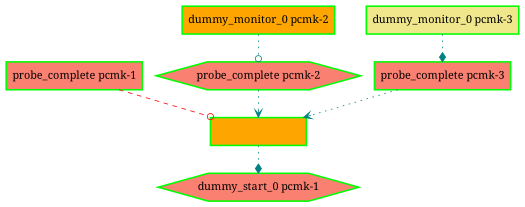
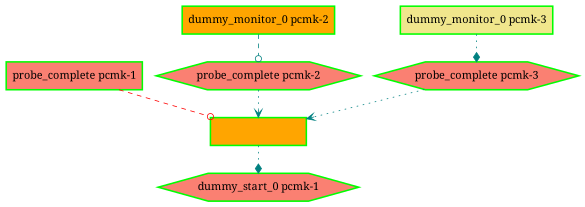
edge "dummy_monitor_0 pcmk-2" -> "probe_complete pcmk-2": style dotted -> dashed
node "probe_complete pcmk-3": shape box -> hexagon
